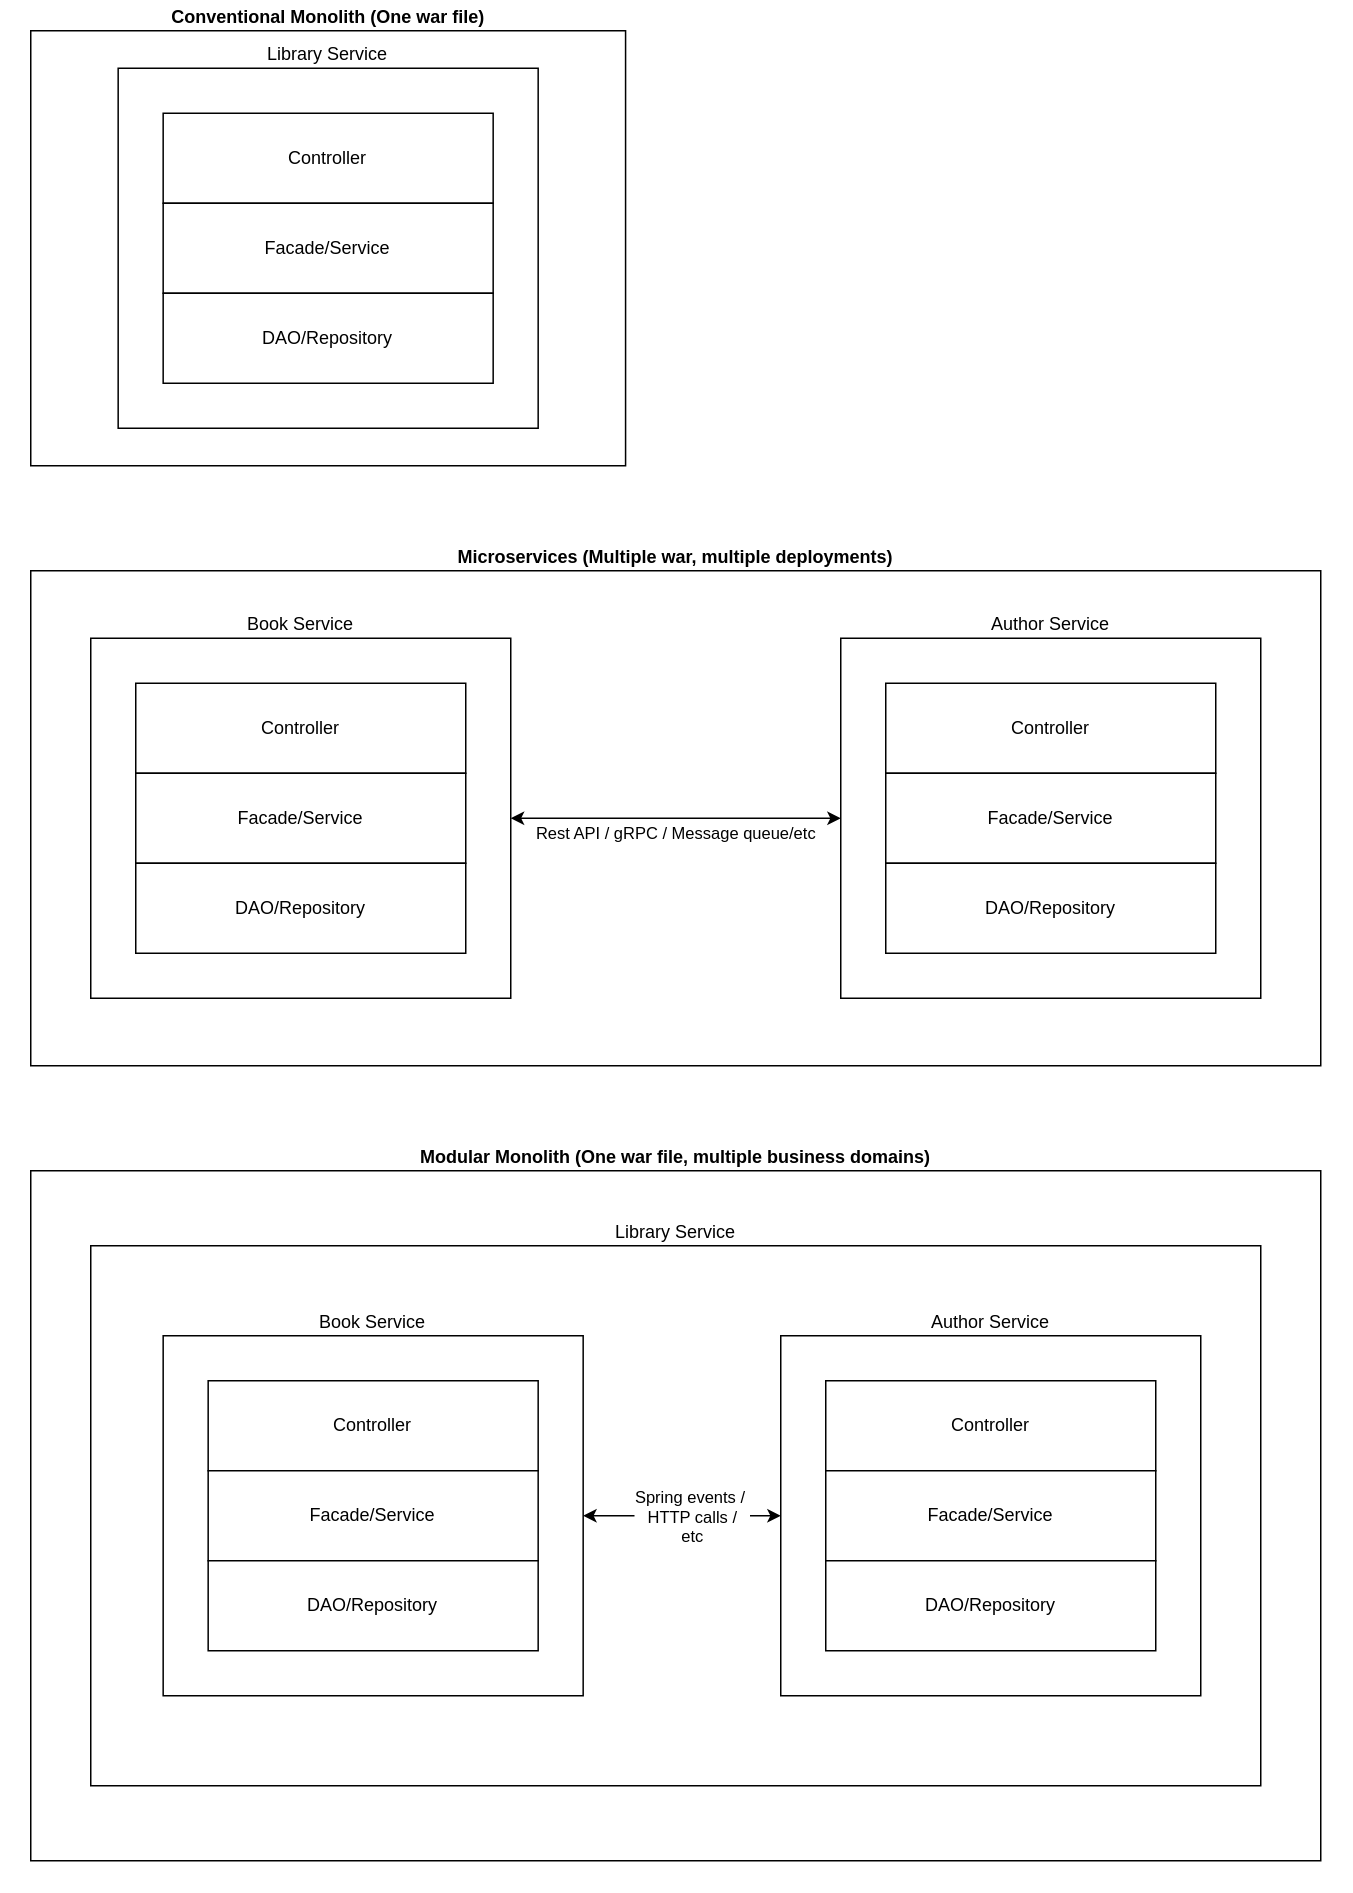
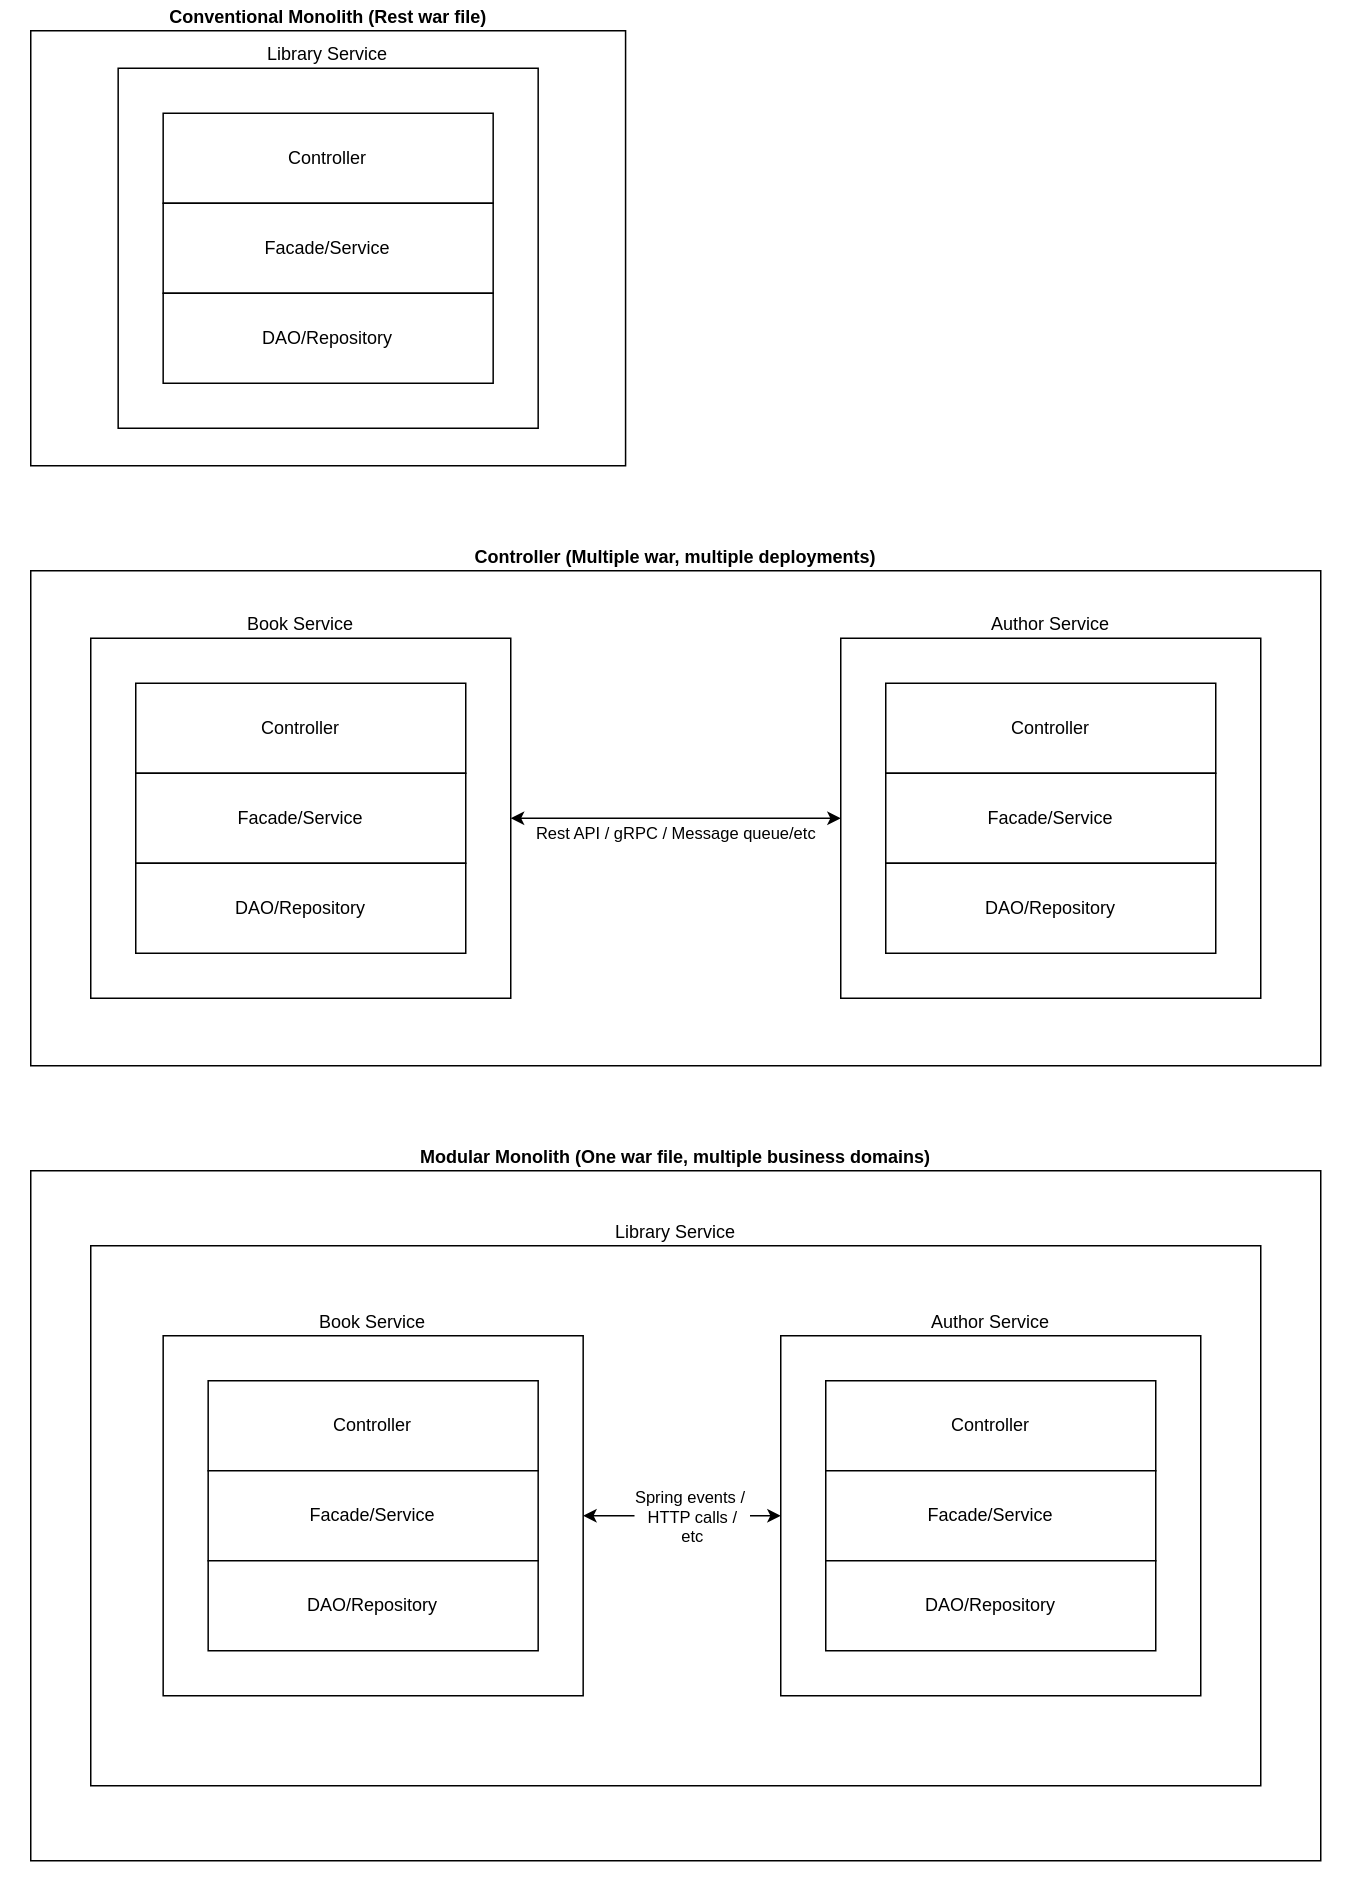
node "Conventional Monolith (One war file)": label "Conventional Monolith (One war file)" -> "Conventional Monolith (Rest war file)"
node "Microservices (Multiple war, multiple deployments)": label "Microservices (Multiple war, multiple deployments)" -> "Controller (Multiple war, multiple deployments)"
